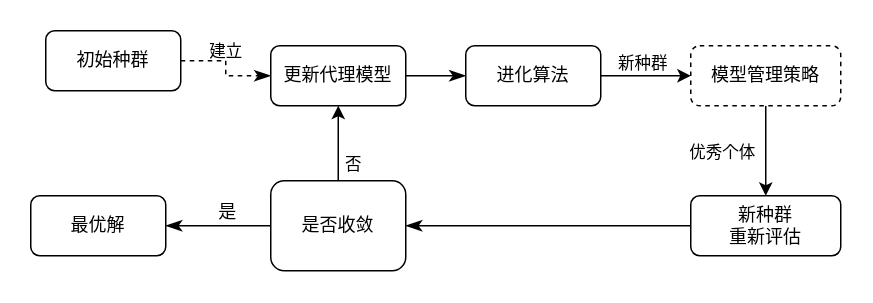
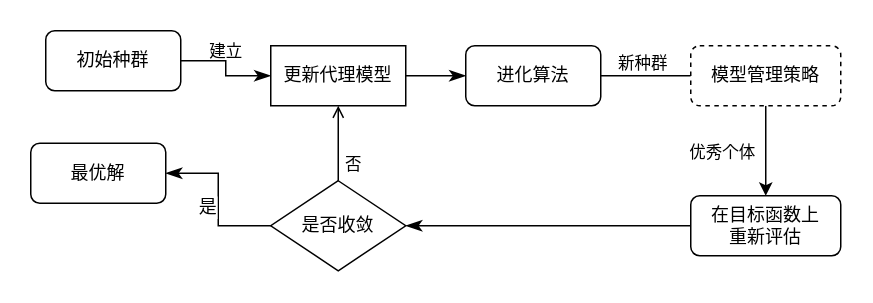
edge "初始种群" -> "更新代理模型": style dashed -> solid
node "更新代理模型": shape rounded rectangle -> rectangle
edge "进化算法" -> "模型管理策略": arrowhead classic -> none
edge "是否收敛" -> "更新代理模型": arrowhead classic -> open
node "最优解": moved (98, 226) -> (98, 173)
node "是否收敛": shape rounded rectangle -> diamond
node "新种群 重新评估": label "新种群 重新评估" -> "在目标函数上 重新评估"
